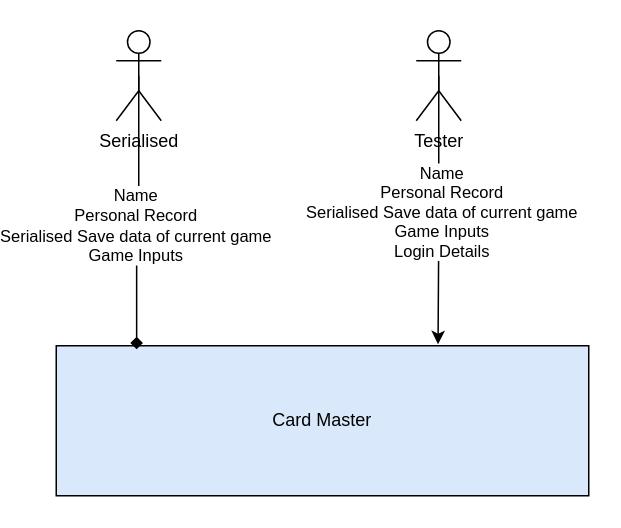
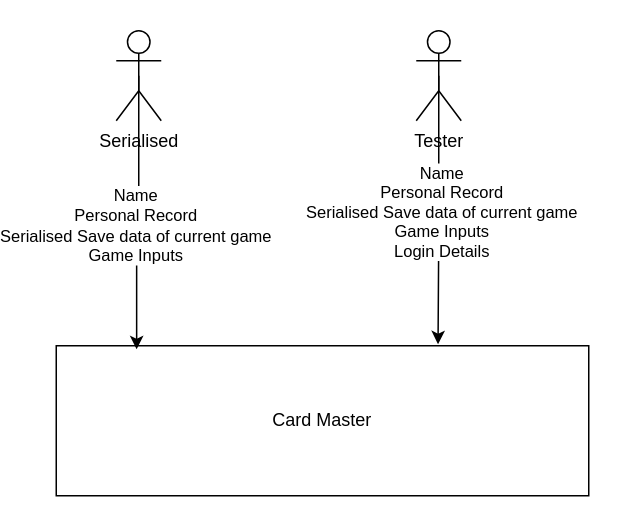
edge "Serialised" -> "Card Master": arrowhead diamond -> classic
node "Card Master": fillcolor #dae8fc -> #ffffff
